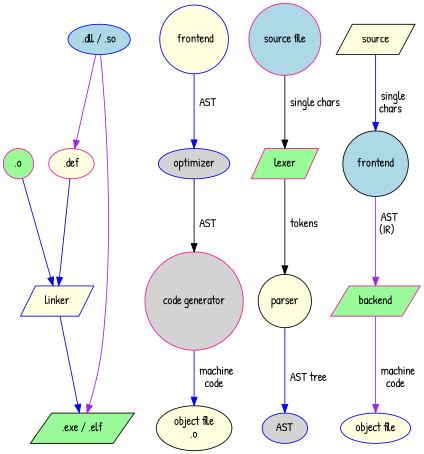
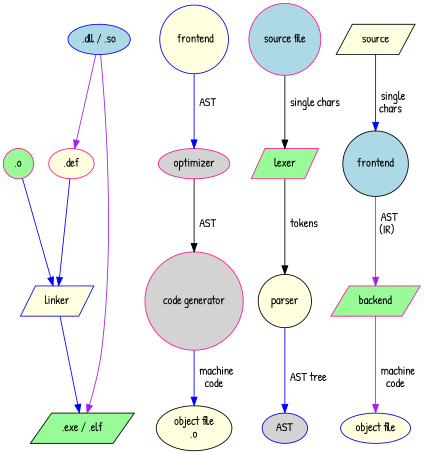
node "optimizer": color blue -> deeppink
